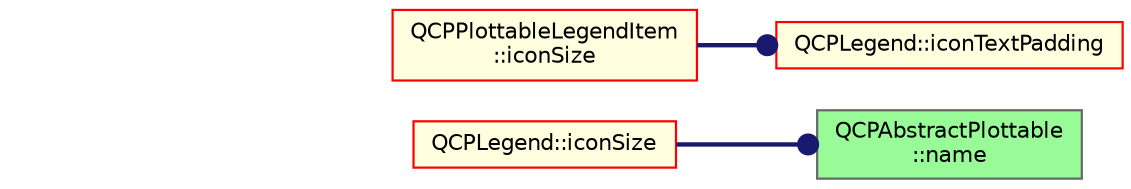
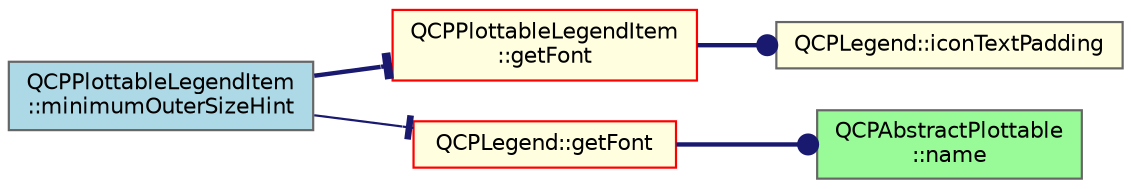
node "QCPPlottableLegendItem ::iconSize": label "QCPPlottableLegendItem ::iconSize" -> "QCPPlottableLegendItem ::getFont"
node "QCPLegend::iconTextPadding": color red -> gray40
node "QCPPlottableLegendItem ::minimumOuterSizeHint": added
node "QCPLegend::iconSize": label "QCPLegend::iconSize" -> "QCPLegend::getFont"
